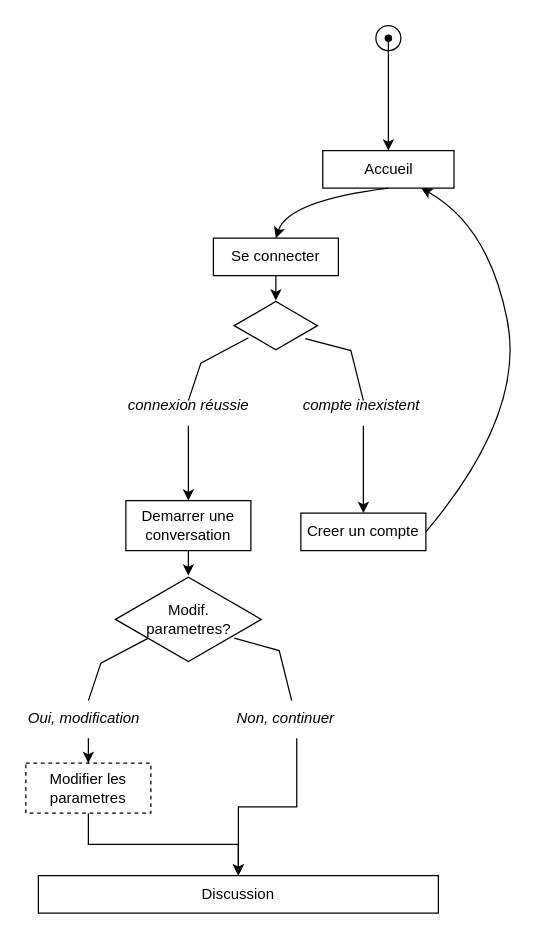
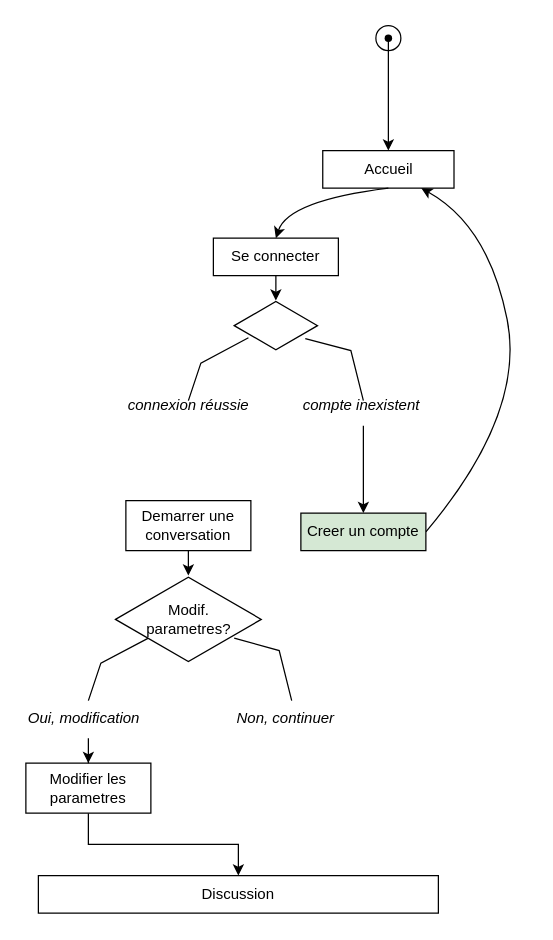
edge "connexion réussie" -> "Demarrer une conversation": removed
node "Creer un compte": fillcolor #ffffff -> #d5e8d4
node "Modifier les parametres": style dashed -> solid
edge "Non, continuer" -> "Discussion": removed
